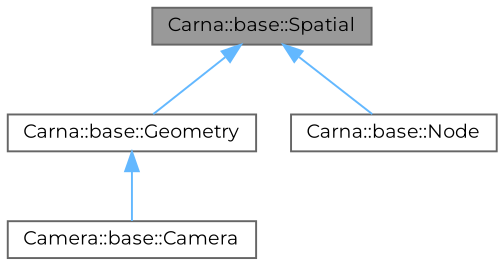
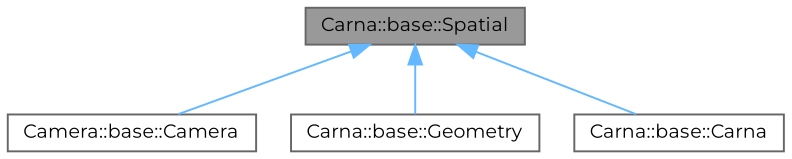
node "Carna::base::Node": label "Carna::base::Node" -> "Carna::base::Carna"
edge "Camera::base::Camera" -> "Carna::base::Geometry": now "Camera::base::Camera" -> "Carna::base::Spatial"
